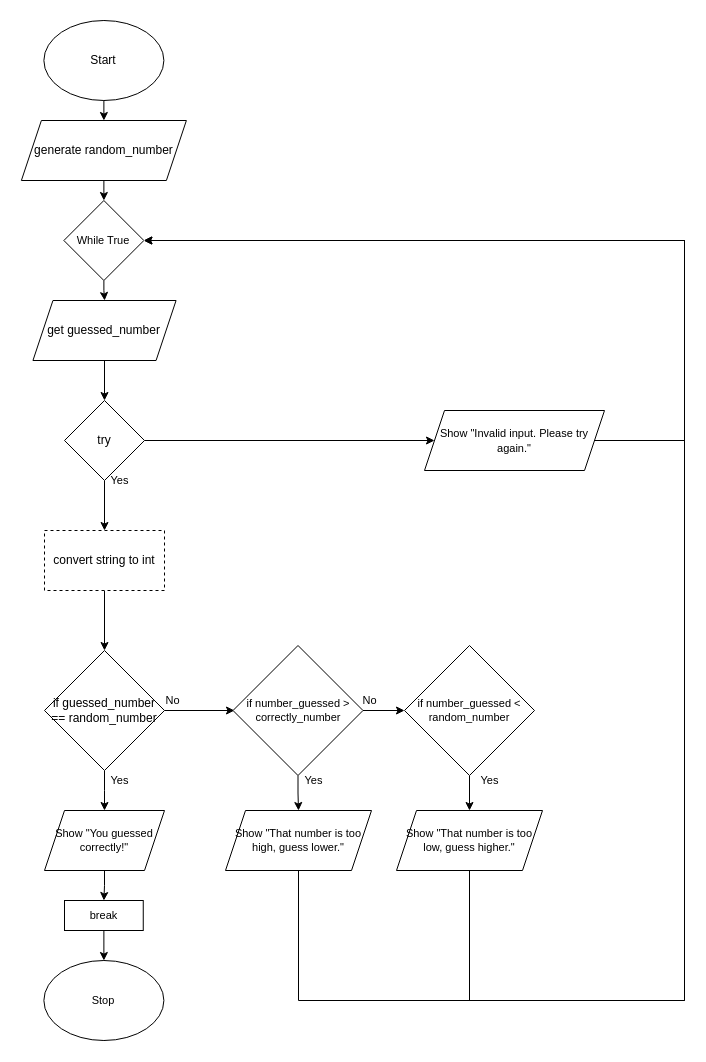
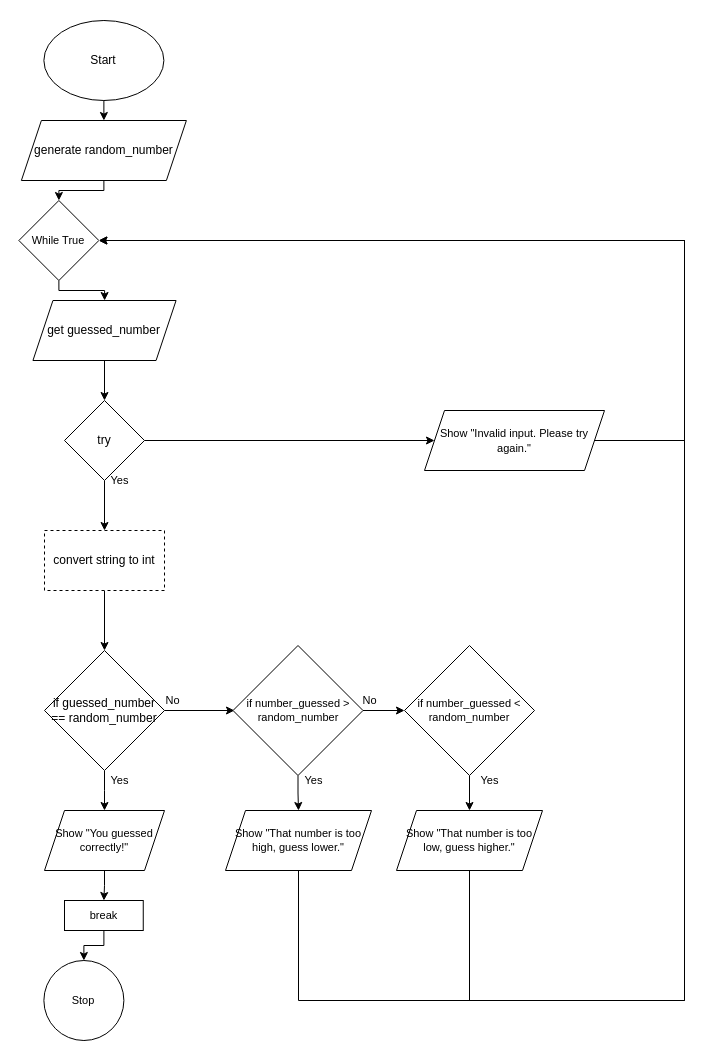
node "While True": moved (104, 241) -> (59, 241)
node "if number_guessed > correctly_number": label "if number_guessed > correctly_number" -> "if number_guessed > random_number"
node "Stop": size 120x80 -> 80x80
